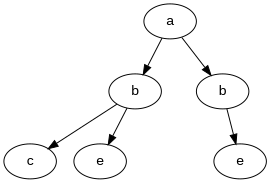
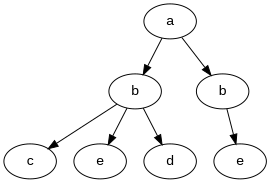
node "d": added
